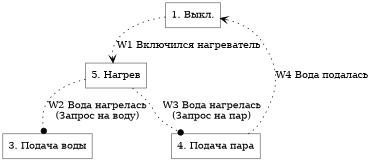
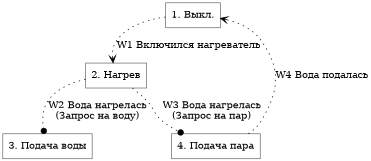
node "5. Нагрев": label "5. Нагрев" -> "2. Нагрев"
